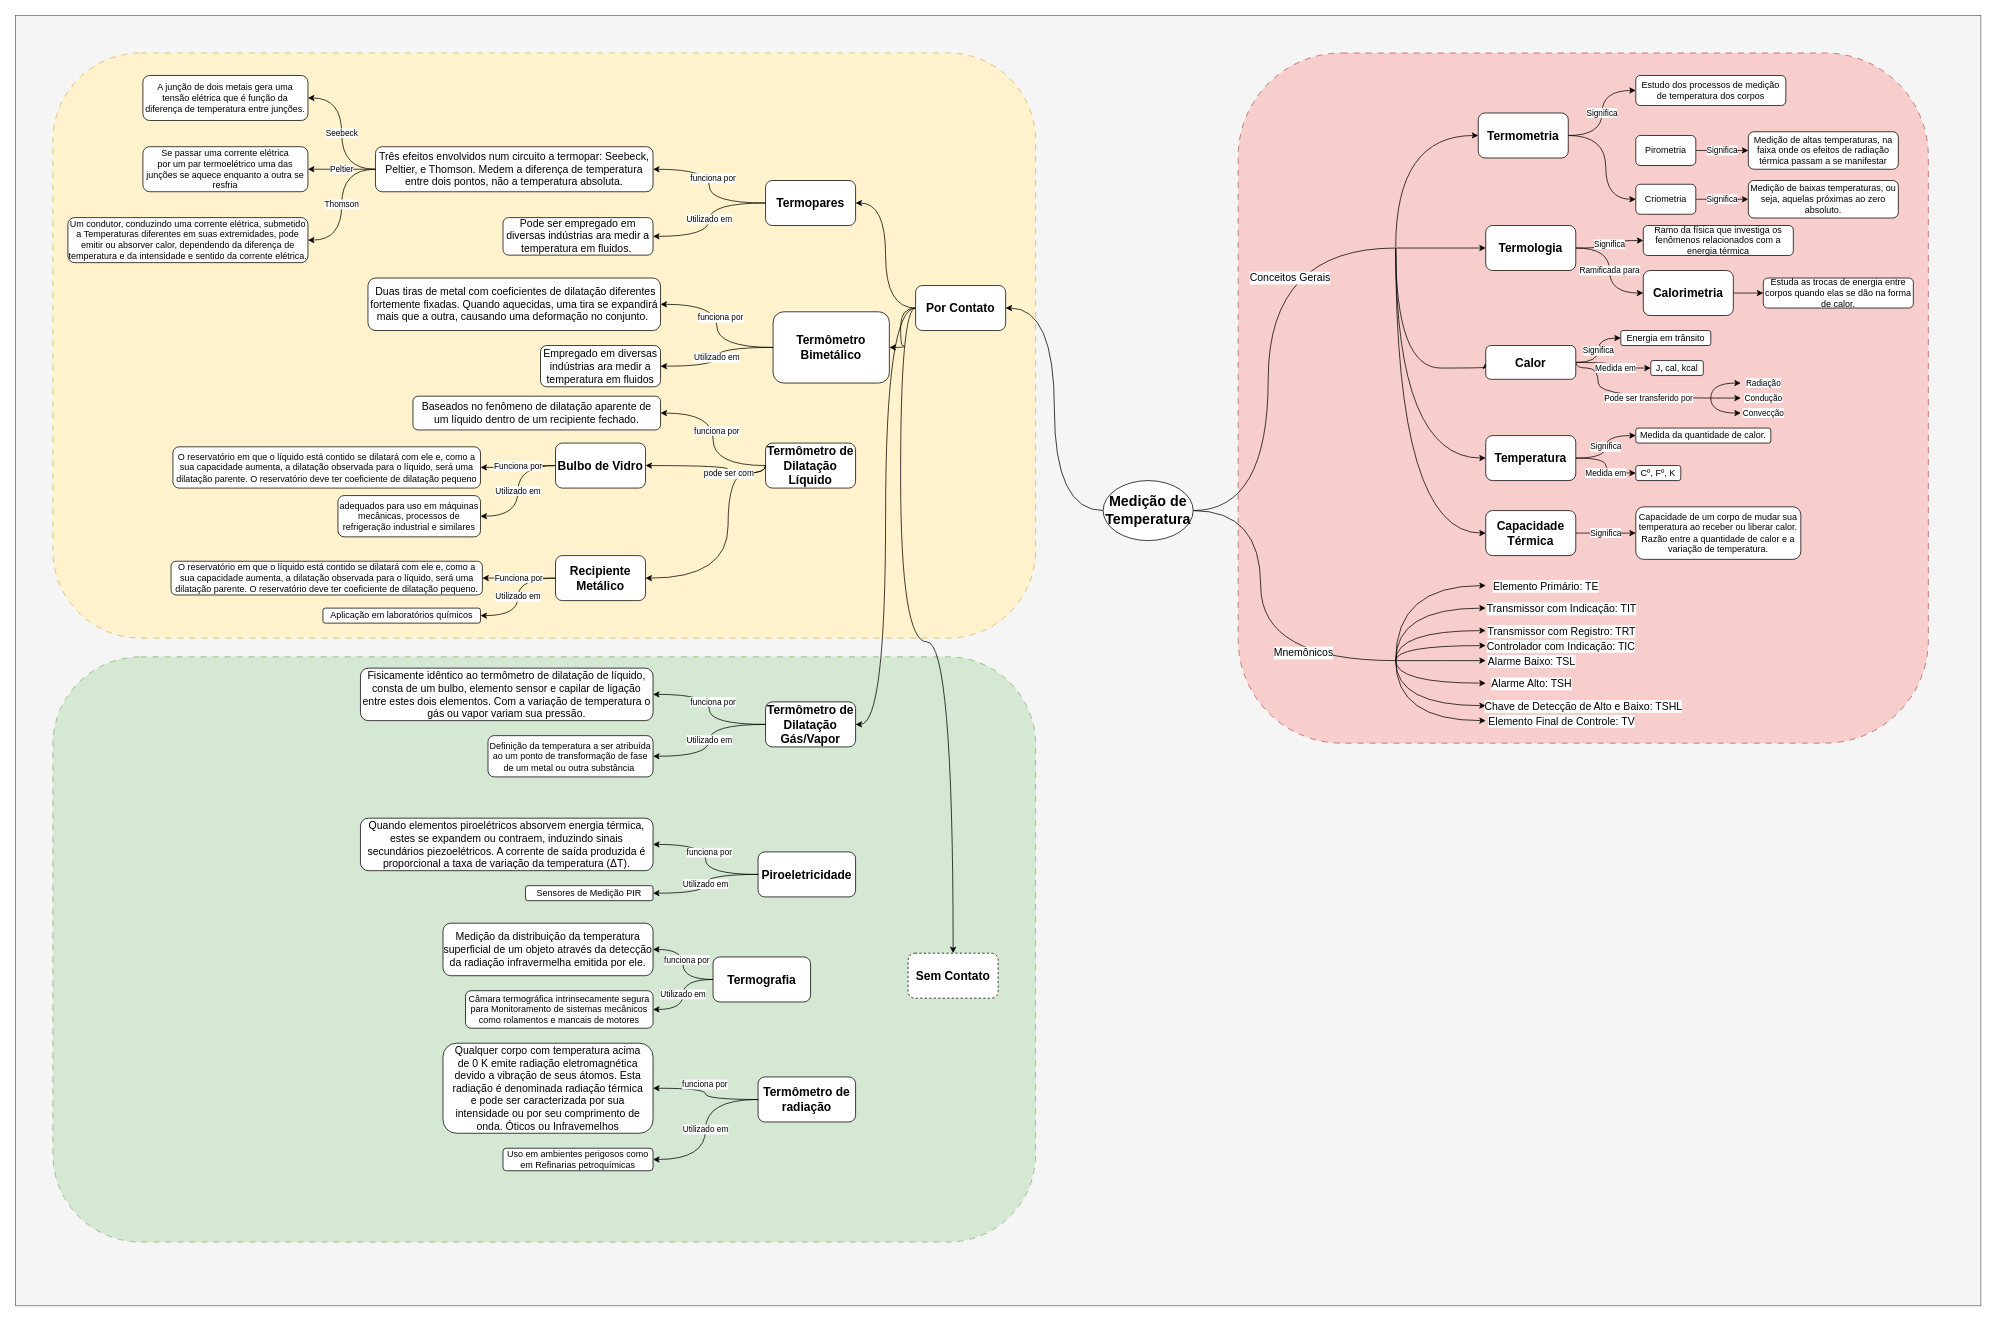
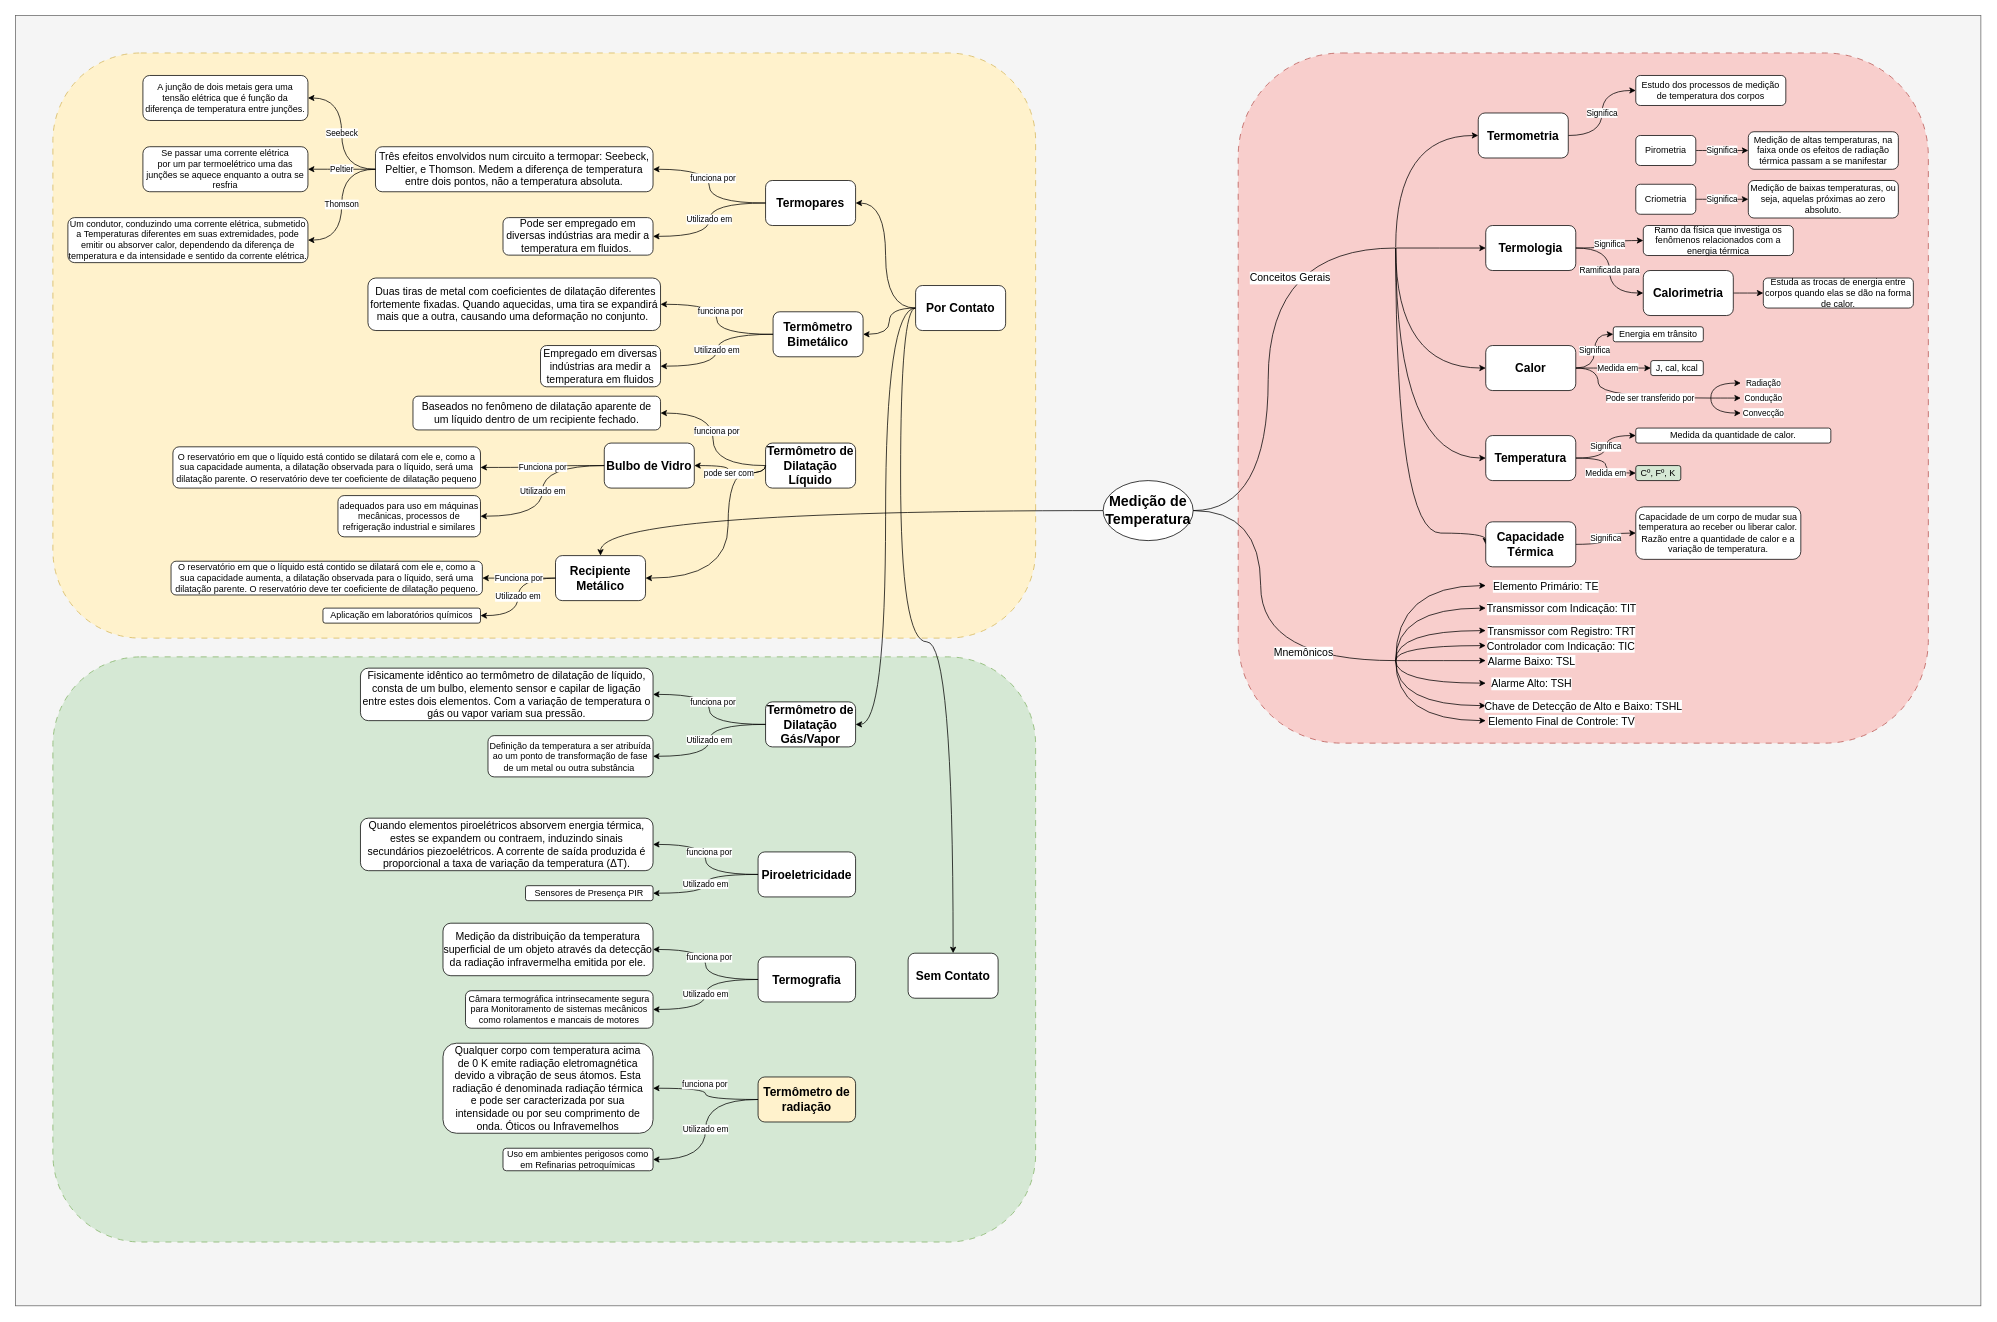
edge "Termometria" -> "Criometria": removed
node "Energia em trânsito": moved (1665, 338) -> (1658, 334)
edge "Medição de Temperatura" -> "Por Contato": now "Medição de Temperatura" -> "Recipiente Metálico"
node "Termômetro Bimetálico": size 116x71 -> 90x45
node "Calor": size 90x34 -> 90x45
node "Medida da quantidade de calor.": size 135x15 -> 195x15
node "Bulbo de Vidro": moved (600, 465) -> (649, 465)
node "Cº, Fº, K": fillcolor #ffffff -> #d5e8d4
node "Capacidade Térmica": moved (1530, 533) -> (1530, 544)
node "Sensores de Medição PIR": label "Sensores de Medição PIR" -> "Sensores de Presença PIR"
node "Sem Contato": style dashed -> solid
node "Termografia": moved (762, 979) -> (807, 979)
node "Termômetro de radiação": fillcolor #ffffff -> #fff2cc
